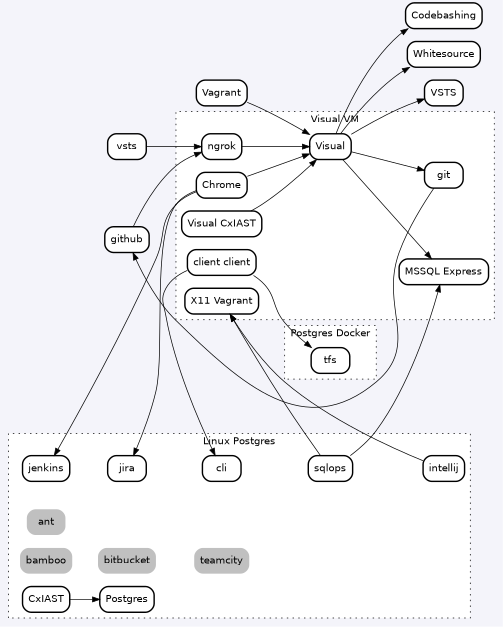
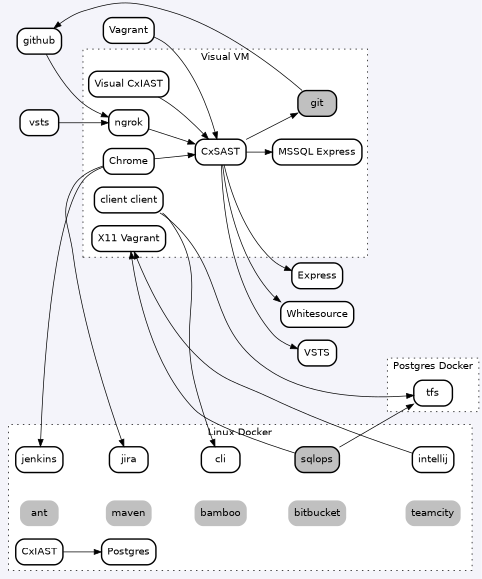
node "Codebashing": label "Codebashing" -> "Express"
node "Visual": label "Visual" -> "CxSAST"
node "git": fillcolor #ffffff -> grey
edge "sqlops" -> "MSSQL Express": now "sqlops" -> "tfs"
cluster "Linux Postgres": label "Linux Postgres" -> "Linux Docker"
node "sqlops": fillcolor #ffffff -> grey
node "maven": added
